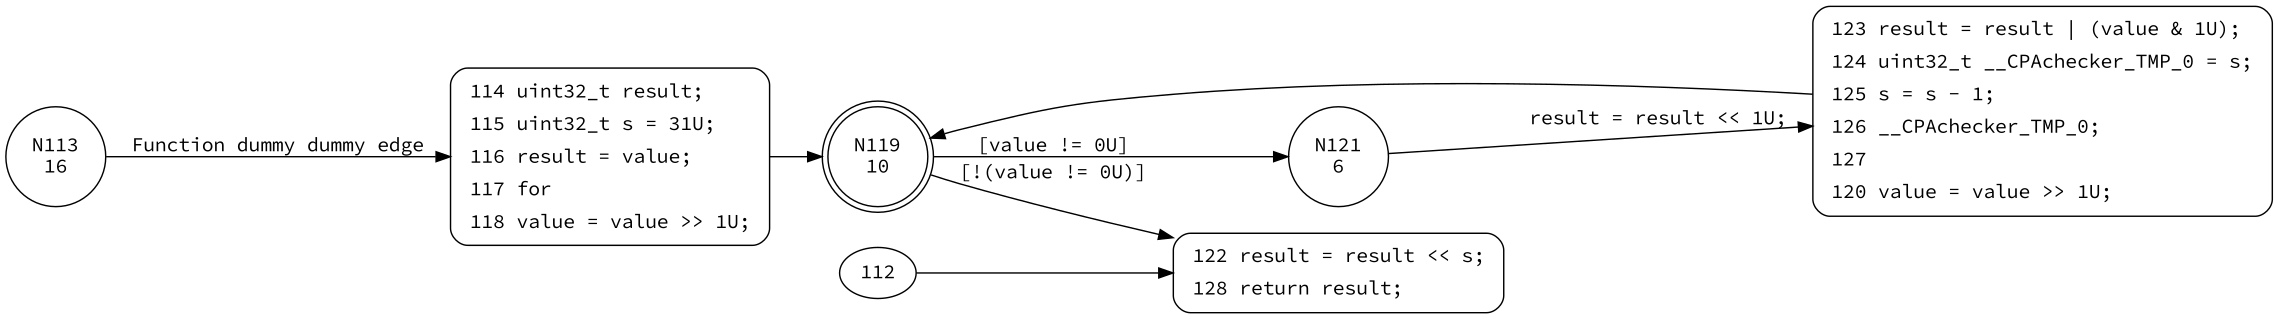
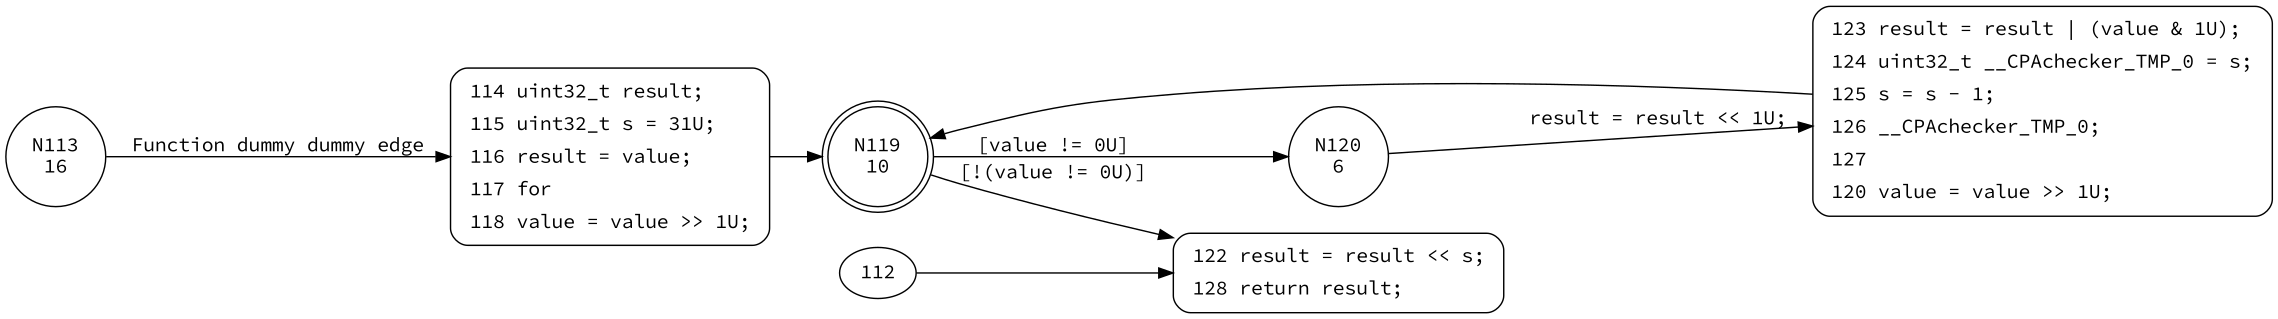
node "N121 6": label "N121 6" -> "N120 6"
